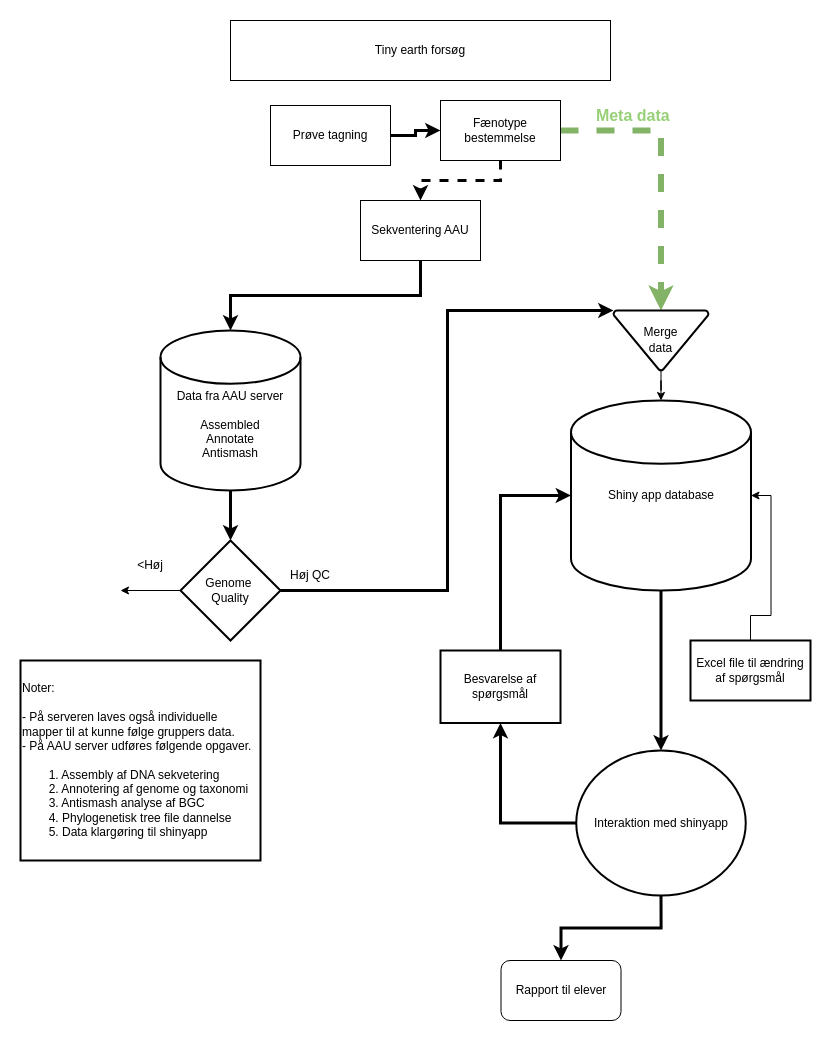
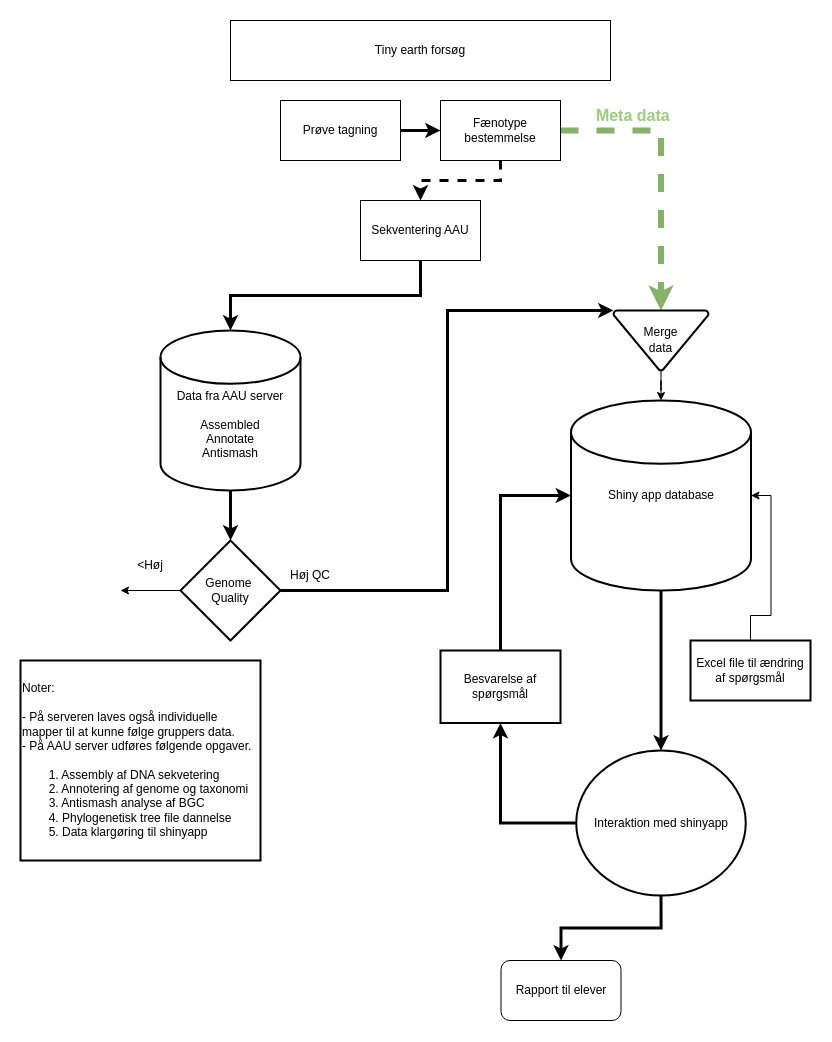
node "Prøve tagning": moved (331, 136) -> (341, 131)
